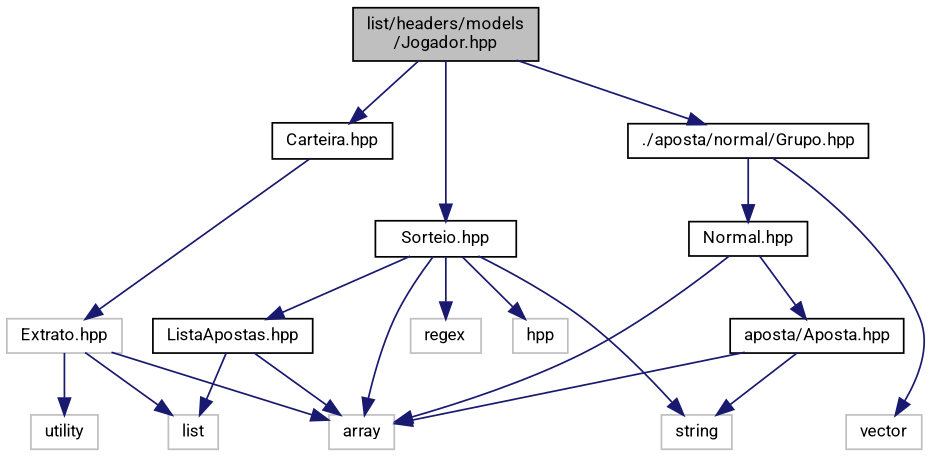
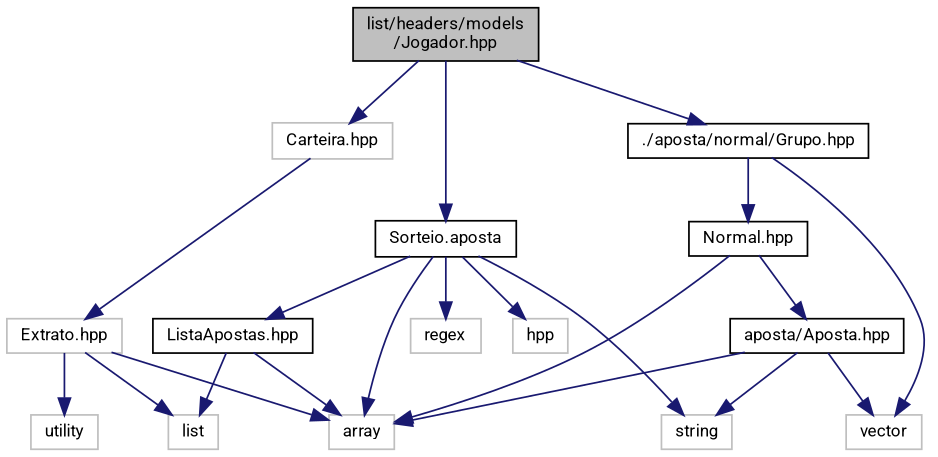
node "Carteira.hpp": color black -> grey75
node "Sorteio.hpp": label "Sorteio.hpp" -> "Sorteio.aposta"
edge "aposta/Aposta.hpp" -> "vector": added
